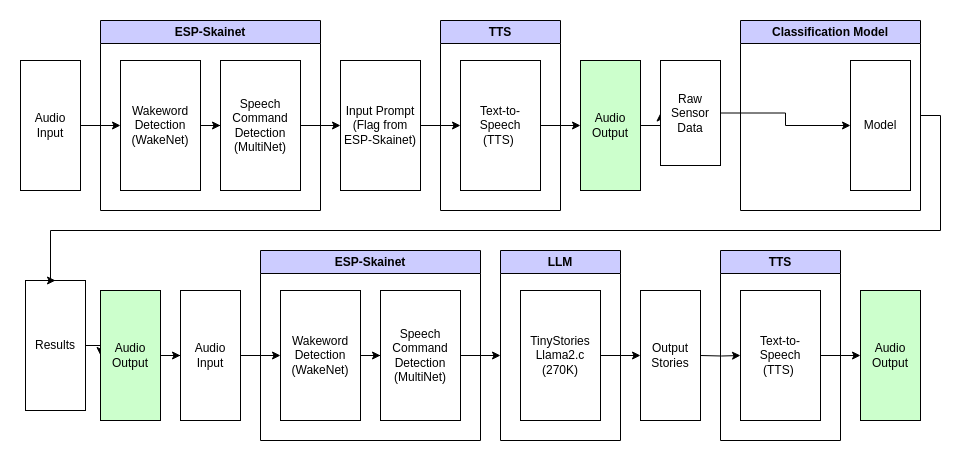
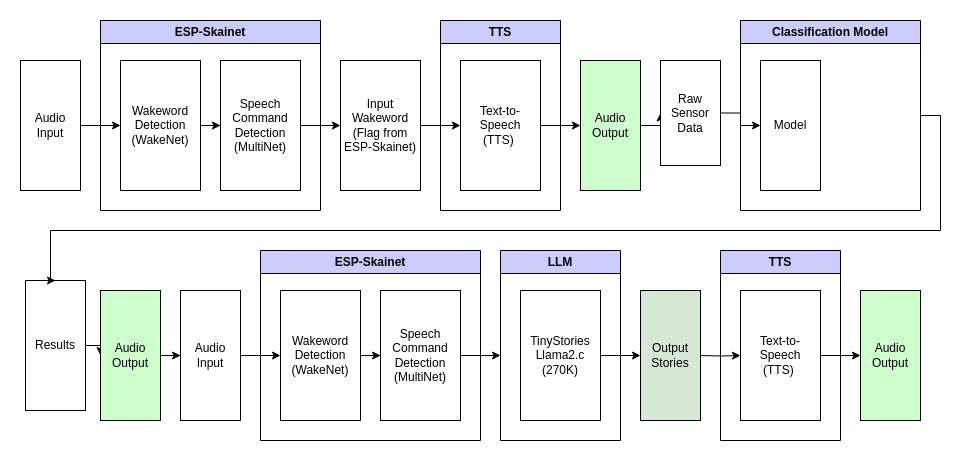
node "Input Prompt (Flag from ESP-Skainet)": label "Input Prompt (Flag from ESP-Skainet)" -> "Input Wakeword (Flag from ESP-Skainet)"
node "Model": moved (881, 126) -> (791, 126)
node "Output Stories": fillcolor #ffffff -> #d5e8d4
